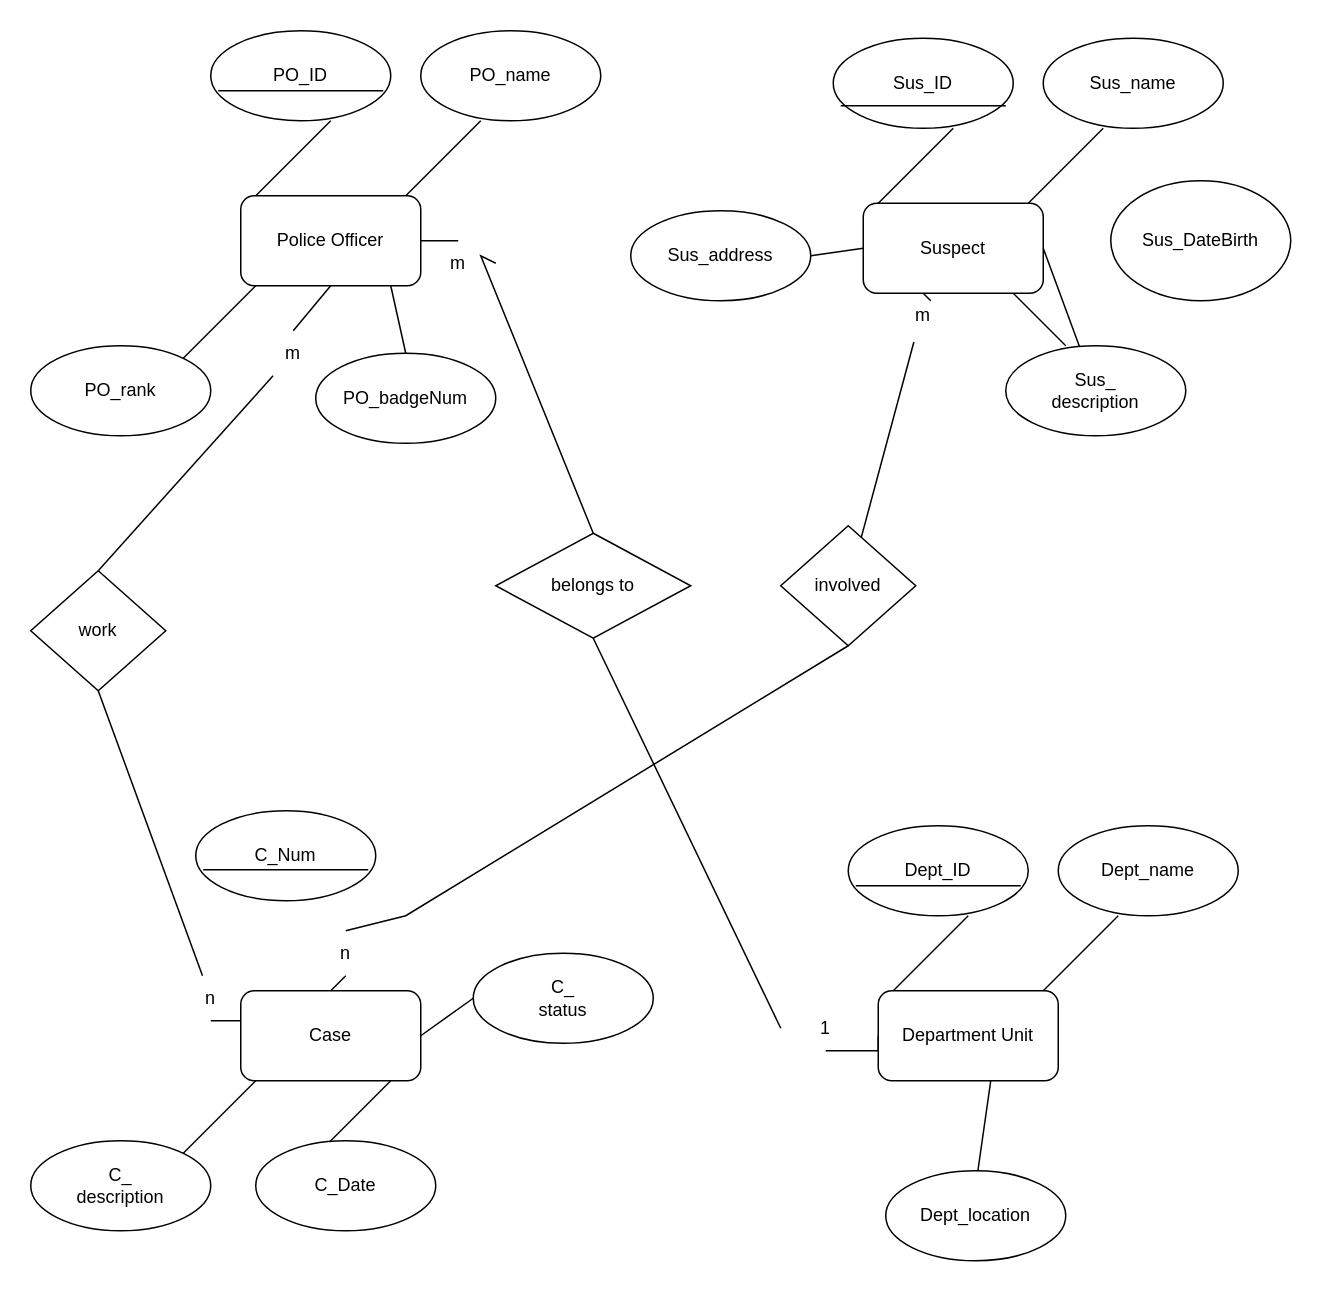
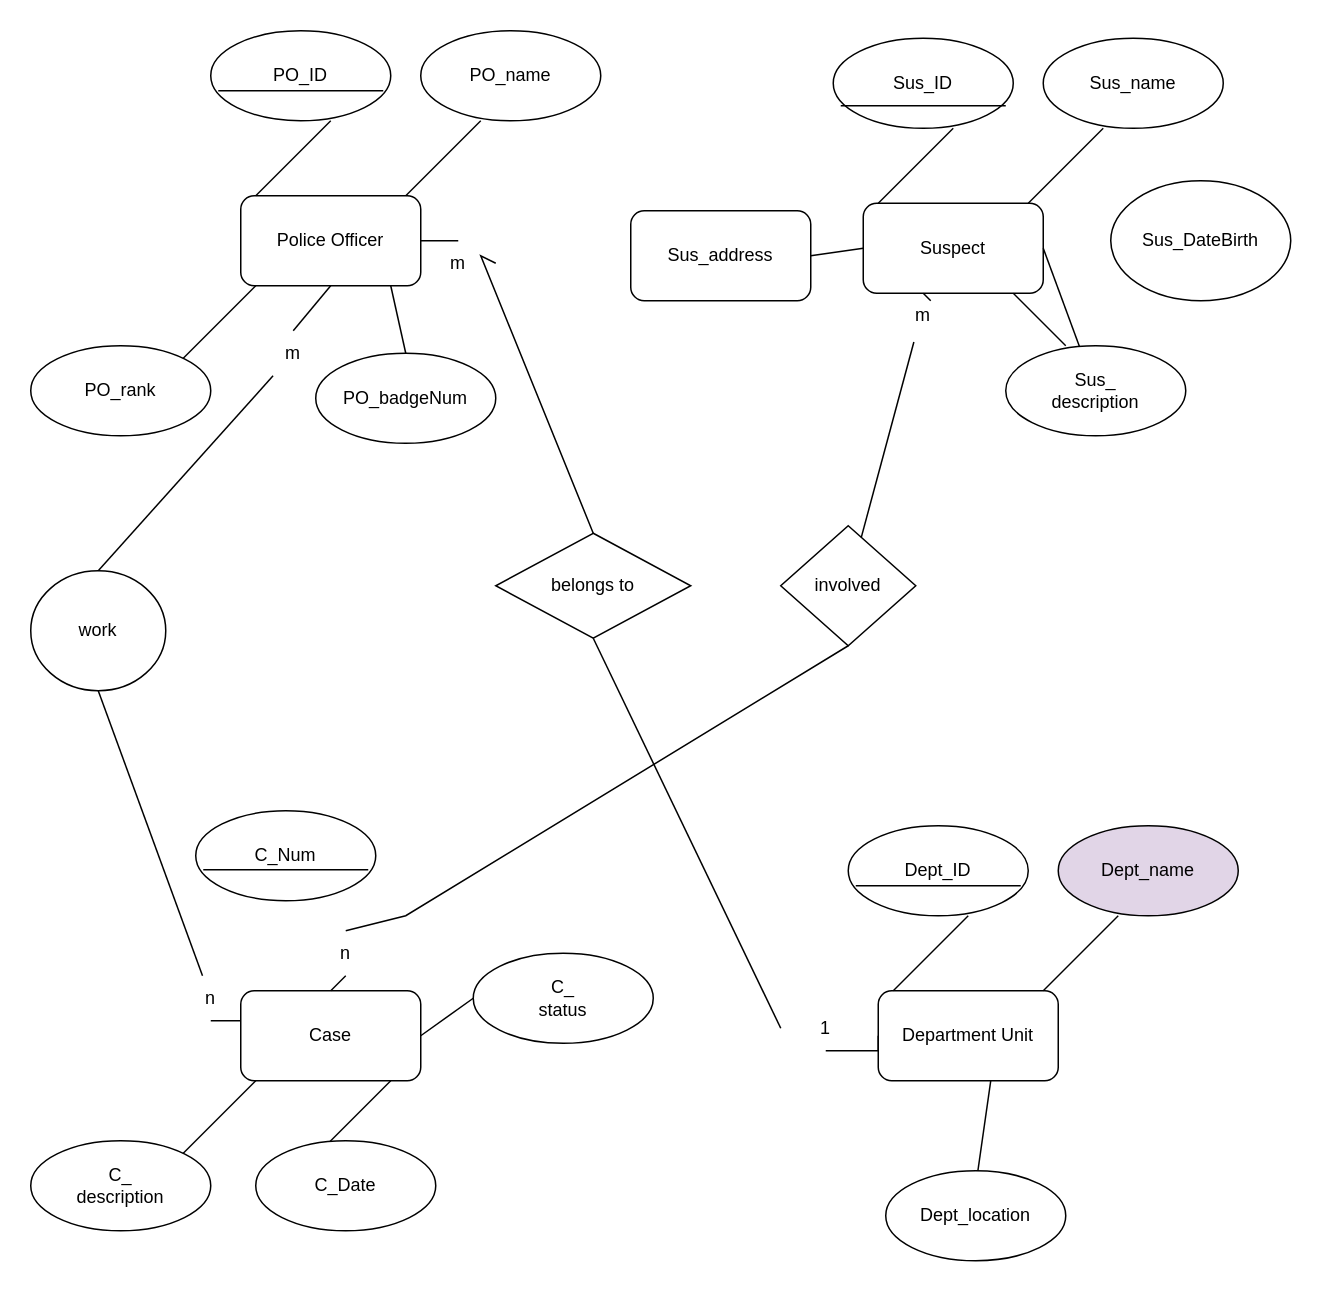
node "Sus_address": shape ellipse -> rounded rectangle
node "work": shape diamond -> ellipse
node "Dept_name": fillcolor #ffffff -> #e1d5e7
